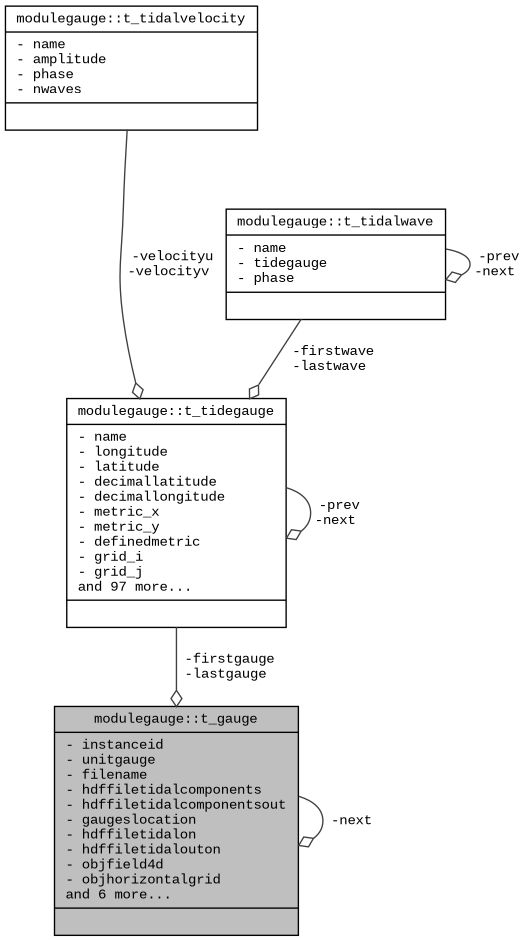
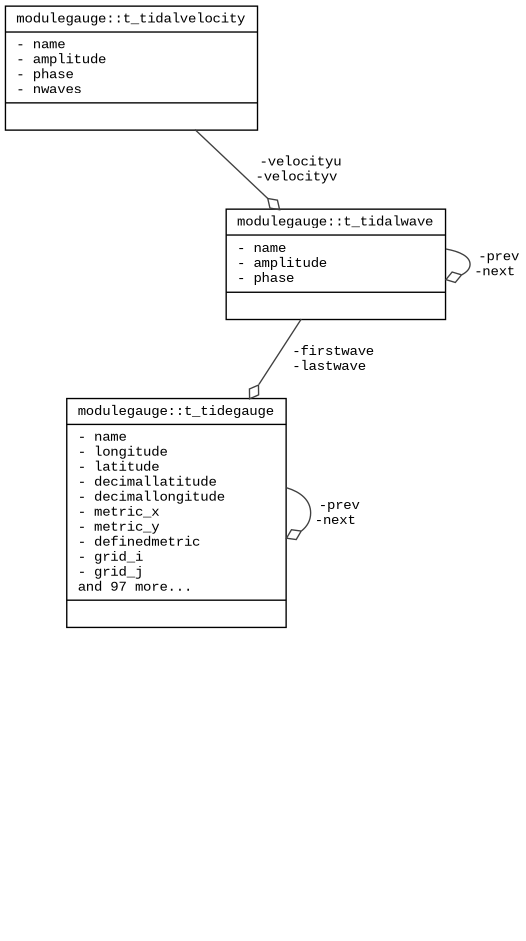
edge "modulegauge::t_tidalvelocity" -> "modulegauge::t_tidegauge": now "modulegauge::t_tidalvelocity" -> "modulegauge::t_tidalwave"
node "modulegauge::t_tidalwave": text "- tidegauge" -> "- amplitude"
node "modulegauge::t_gauge": removed
